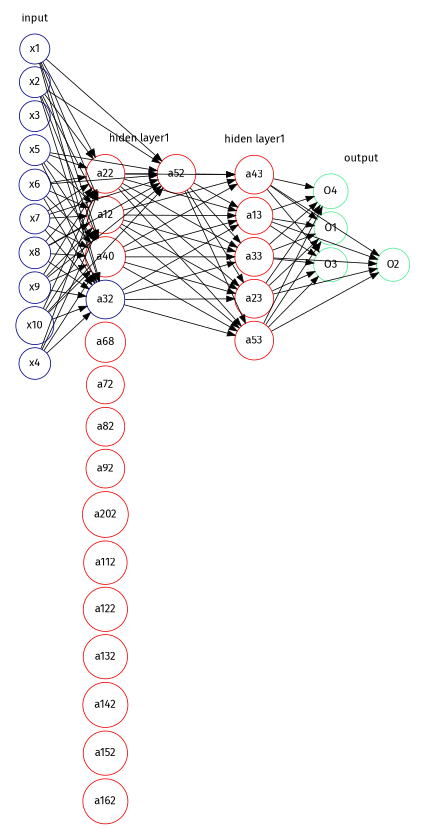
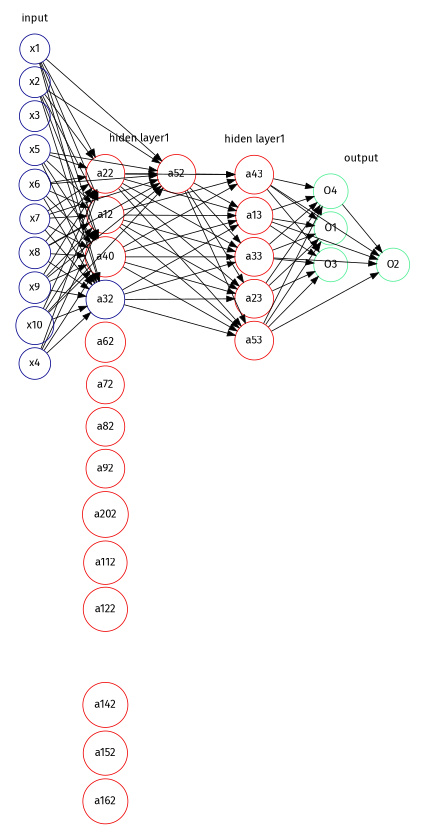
edge "a23" -> "O2": now "O4" -> "O2"
node "a68": label "a68" -> "a62"
node "a132": removed
